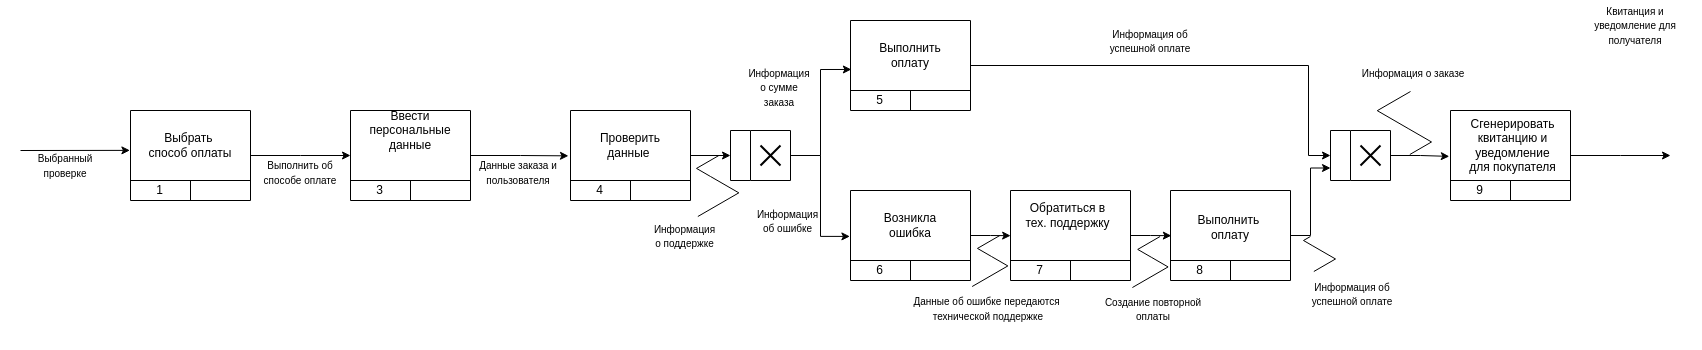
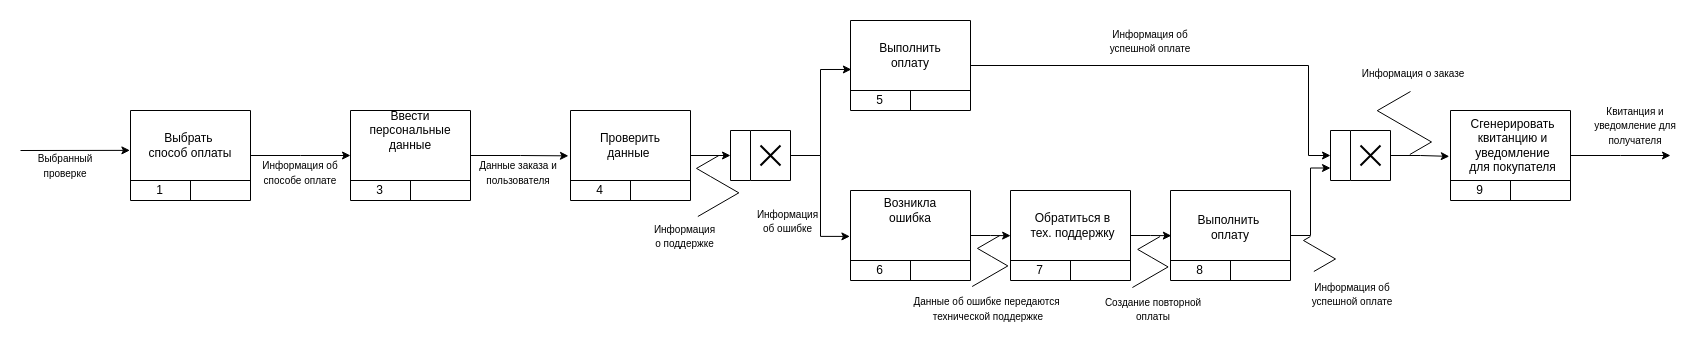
node "Квитанция и уведомление для получателя": moved (1636, 26) -> (1636, 126)
node "Информация о сумме заказа": removed
node "Выполнить об способе оплате": label "Выполнить об способе оплате" -> "Информация об способе оплате"
node "Обратиться в тех. поддержку": moved (1068, 216) -> (1073, 226)
node "Возникла ошибка": moved (911, 226) -> (911, 211)
